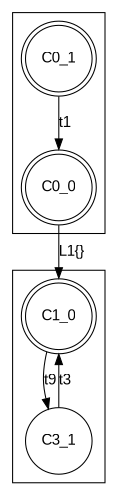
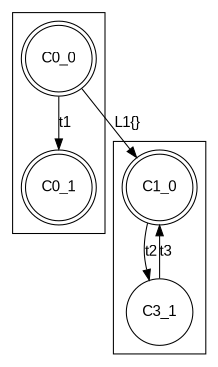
edge "C0_1" -> "C0_0": reversed
edge "C1_0" -> "C3_1": label "t9" -> "t2"
